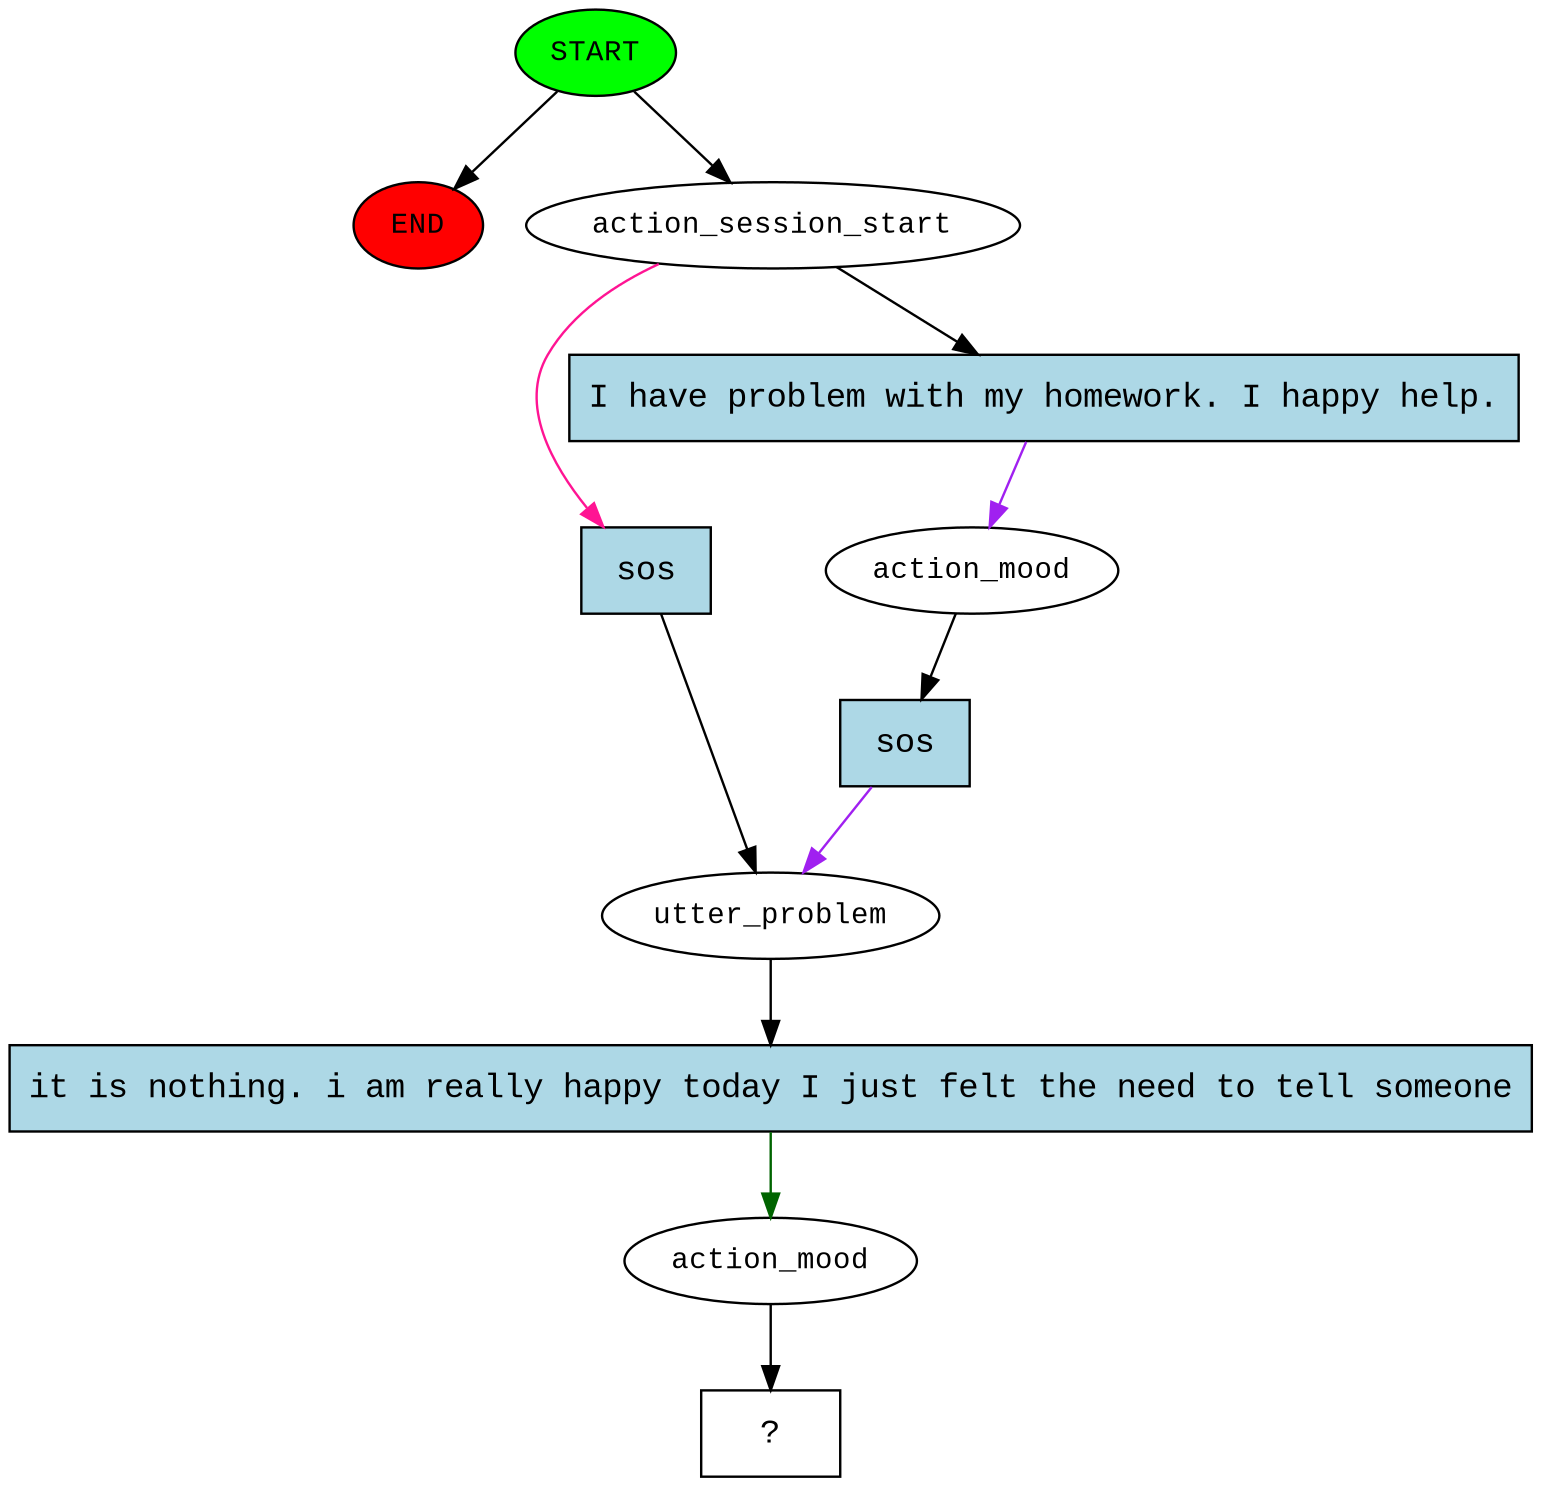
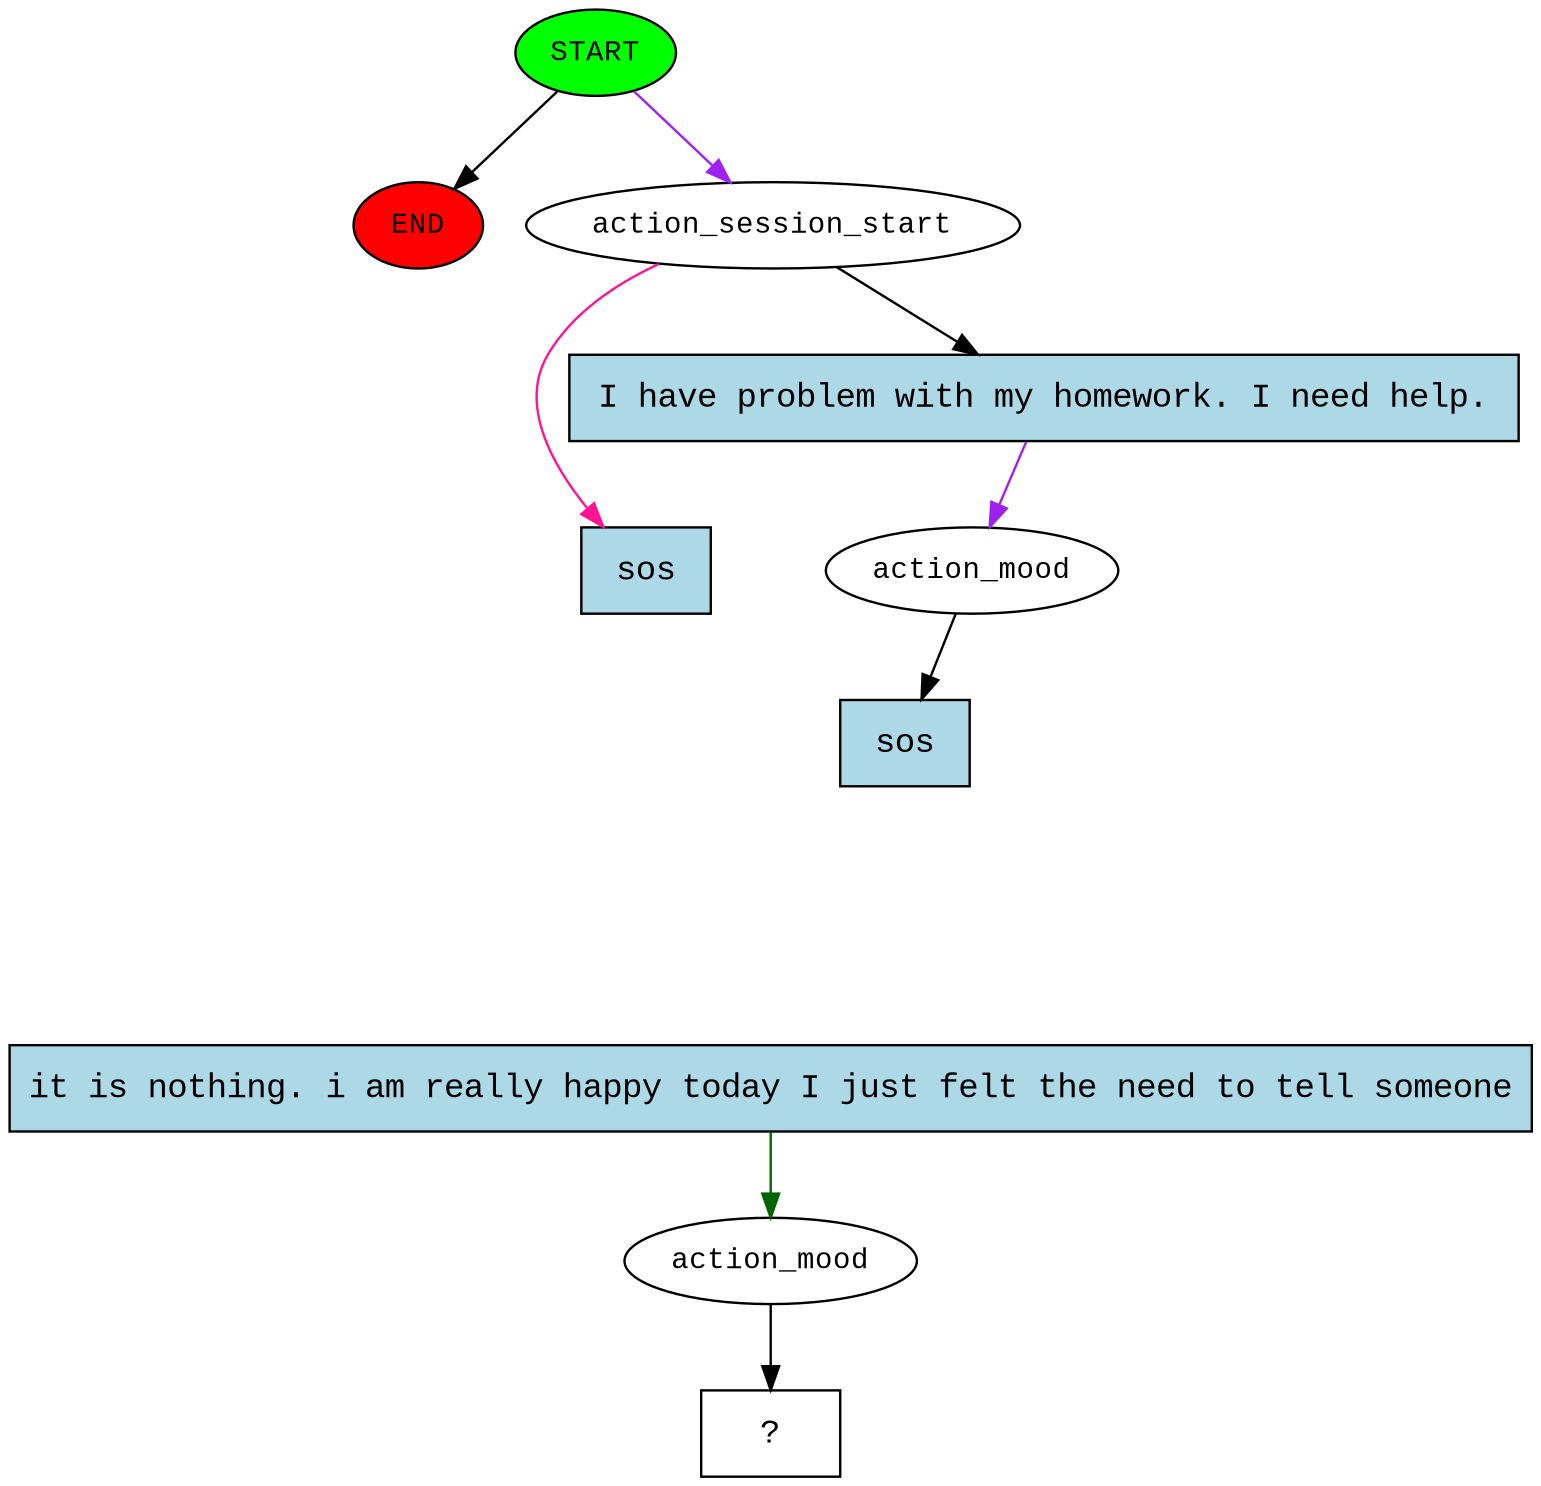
edge "START" -> "action_session_start": color black -> purple
node "I have problem with my homework. I happy help.": label "I have problem with my homework. I happy help." -> "I have problem with my homework. I need help."
node "utter_problem": removed
